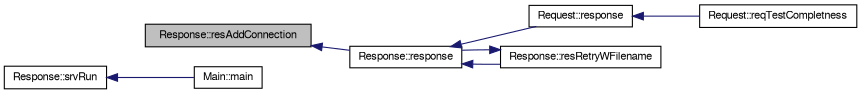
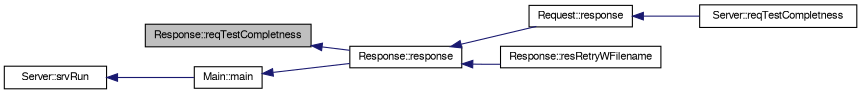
node "Request::reqTestCompletness": label "Request::reqTestCompletness" -> "Server::reqTestCompletness"
node "Response::resAddConnection": label "Response::resAddConnection" -> "Response::reqTestCompletness"
edge "Response::response" -> "Response::resRetryWFilename": now "Response::response" -> "Main::main"
node "Response::srvRun": label "Response::srvRun" -> "Server::srvRun"
